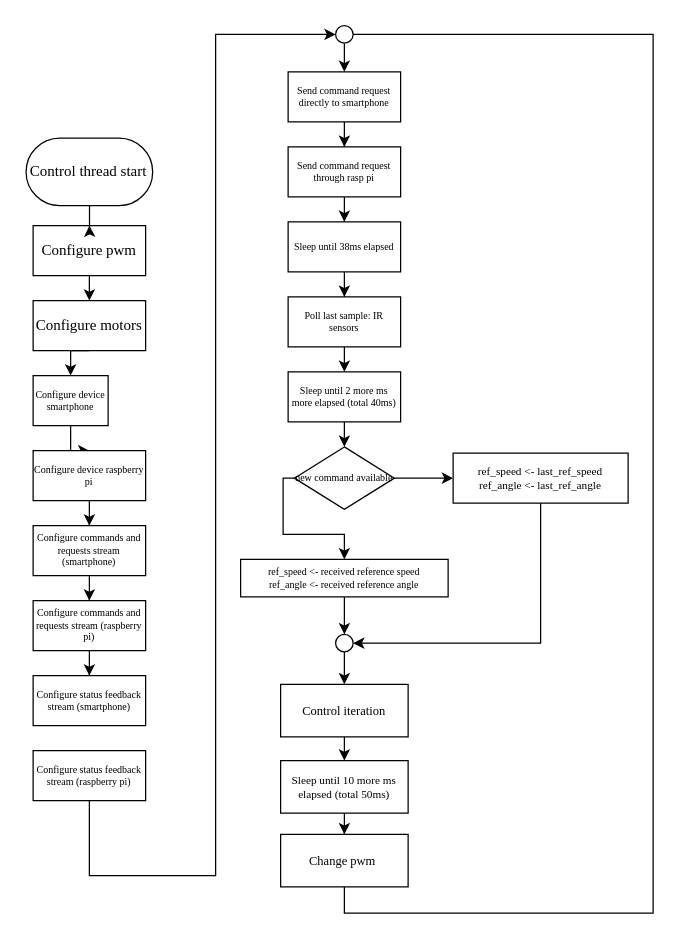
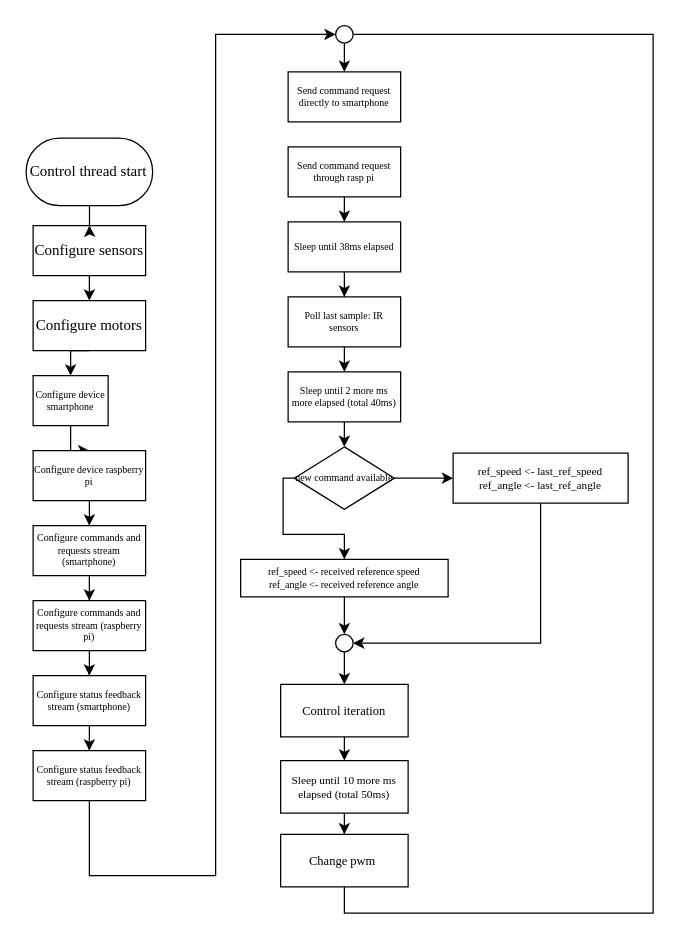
edge "Send command request directly to smartphone" -> "Send command request through rasp pi": removed
node "Configure pwm": label "Configure pwm" -> "Configure sensors"
edge "Configure status feedback stream (smartphone)" -> "Configure status feedback stream (raspberry pi)": added
